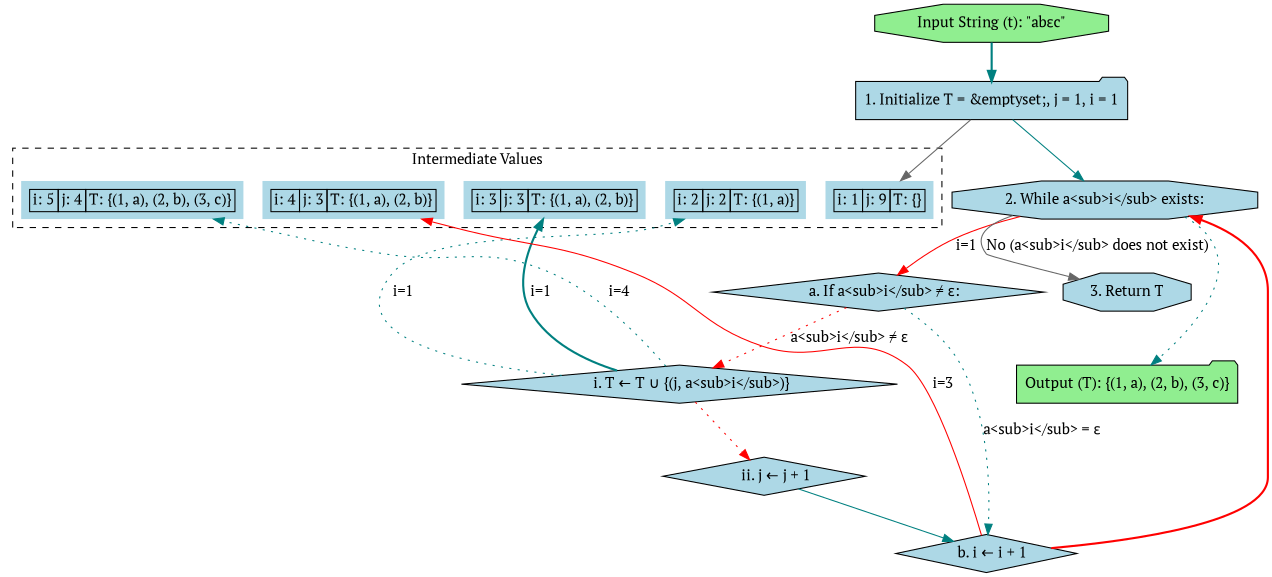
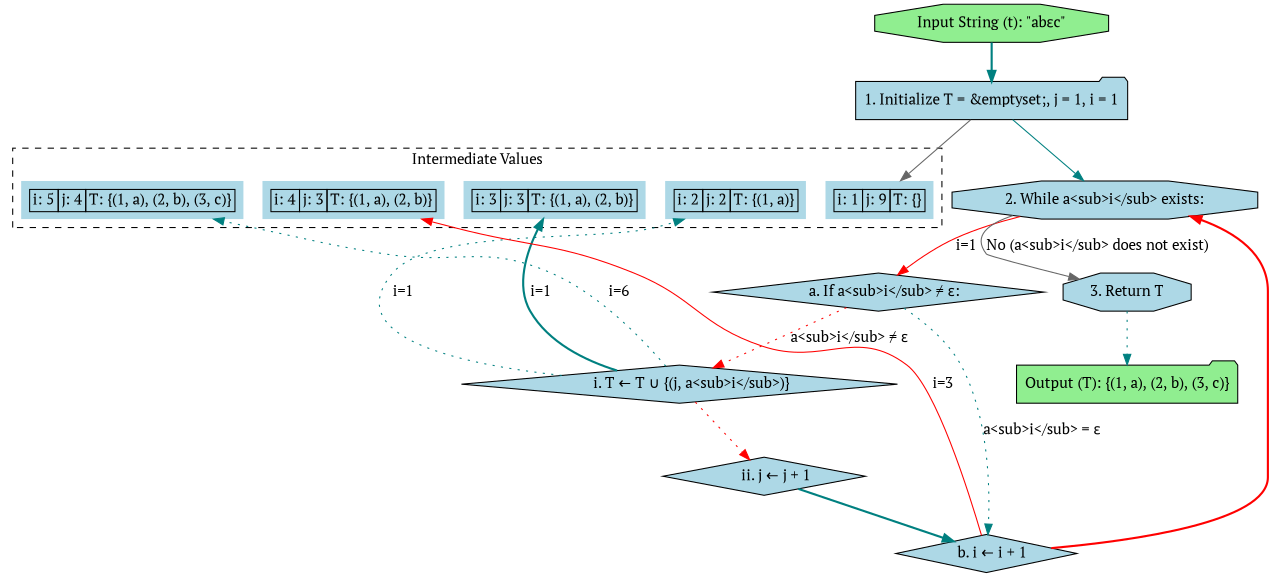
edge "2. While a<sub>i</sub> exists:" -> "Output (T): {(1, a), (2, b), (3, c)}": now "3. Return T" -> "Output (T): {(1, a), (2, b), (3, c)}"
edge "i. T ← T ∪ {(j, a<sub>i</sub>)}" -> "i: 5": label "i=4" -> "i=6"
edge "ii. j ← j + 1" -> "b. i ← i + 1": style solid -> bold
